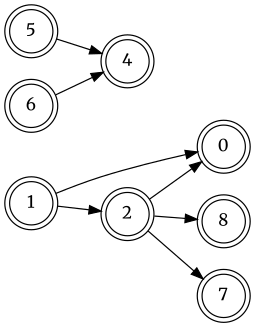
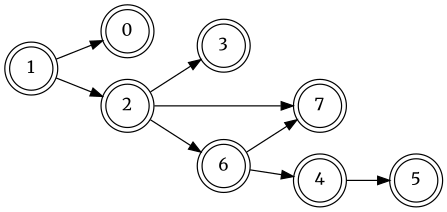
edge "5" -> "4": reversed
edge "6" -> "7": added
edge "2" -> "0": now "2" -> "6"
node "8": label "8" -> "3"
